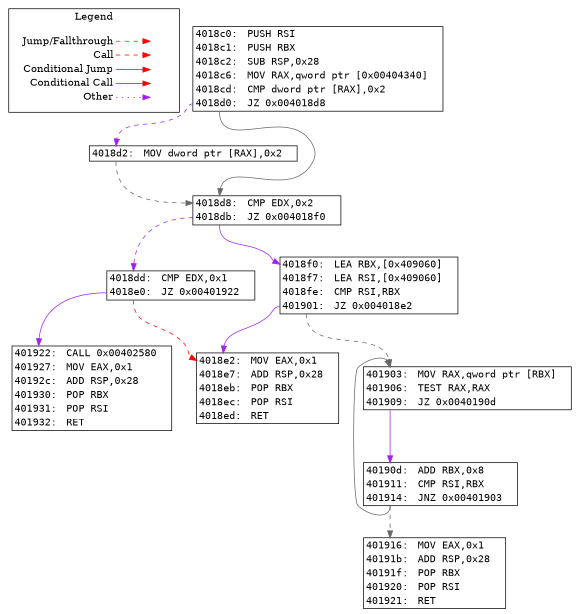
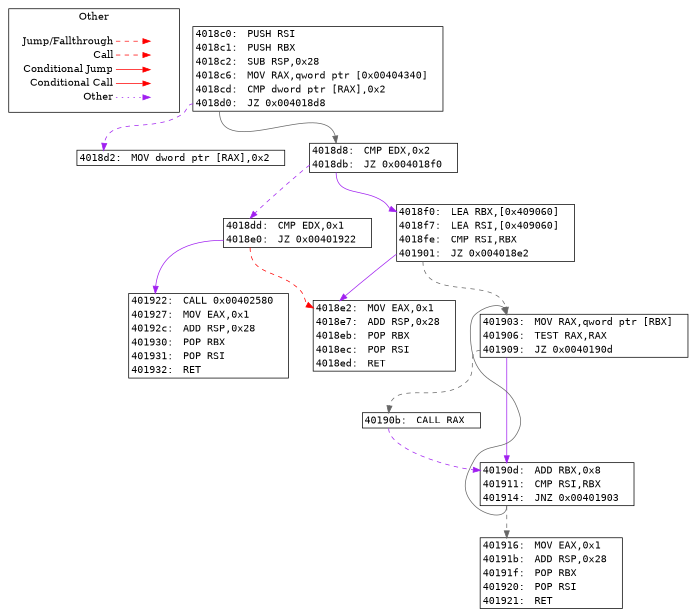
cluster "Legend": label "Legend" -> "Other"
edge "4018d2:" -> "4018d8:": removed
node "40190b:": added
